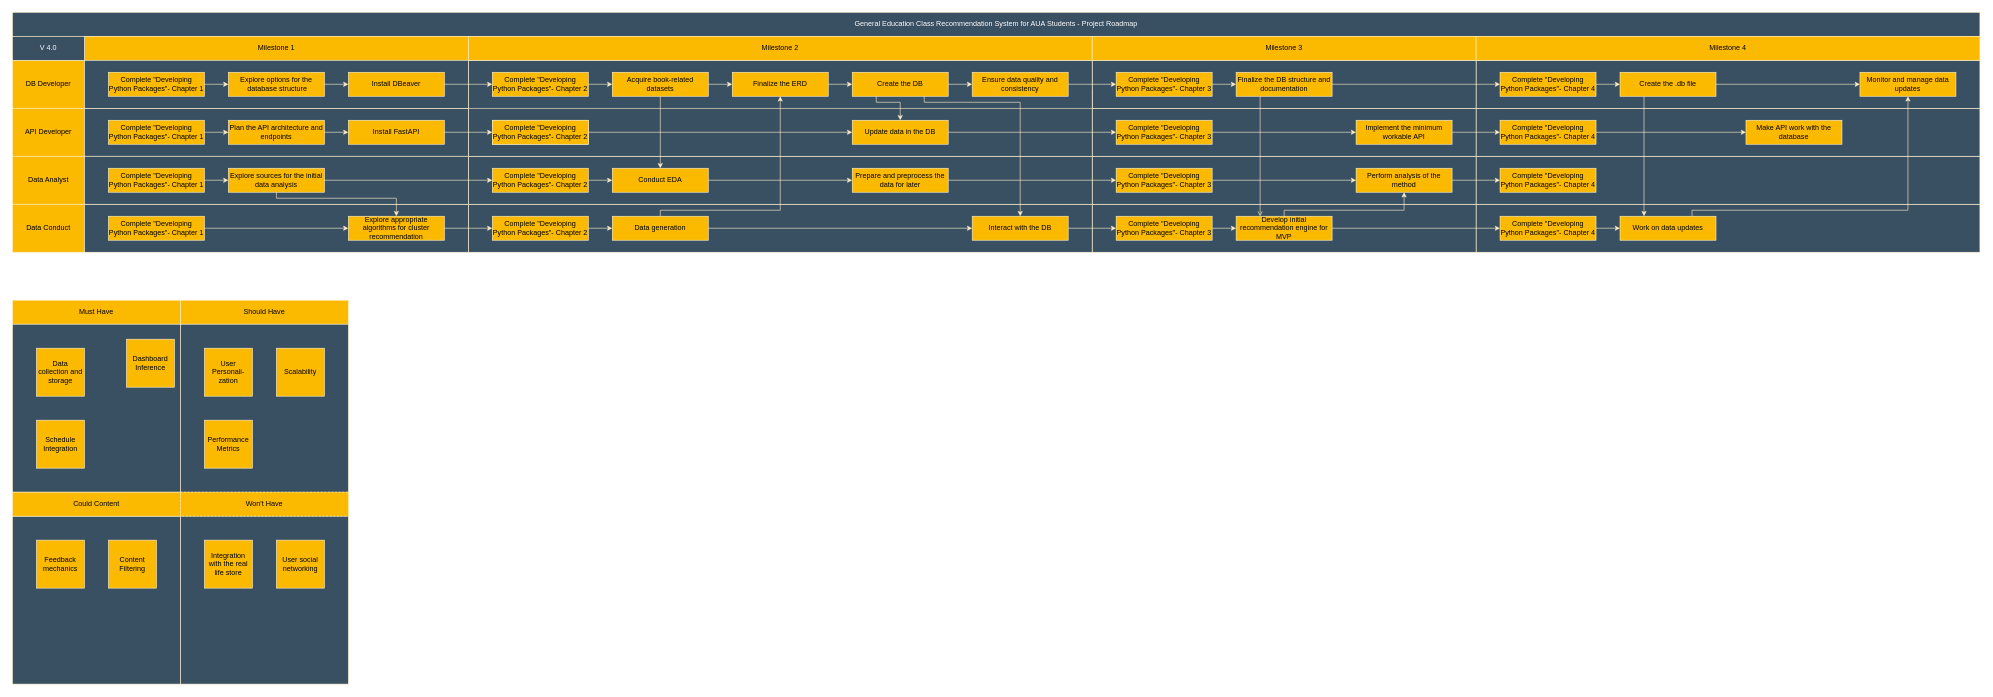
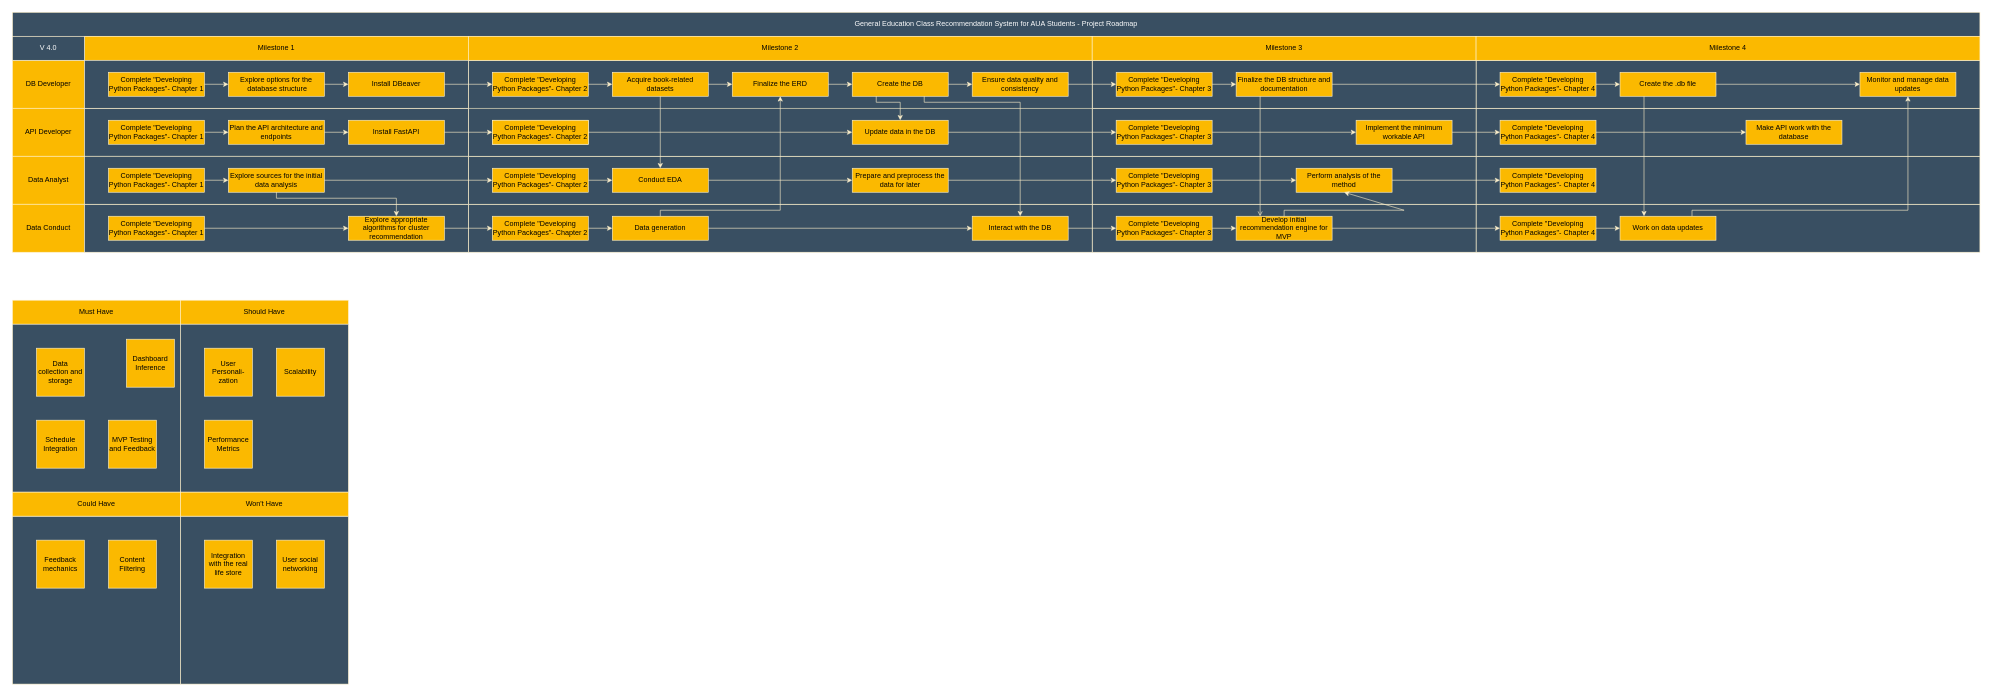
node "Perform analysis of the method": moved (1404, 180) -> (1344, 180)
node "MVP Testing and Feedback": added
node "Could Content": label "Could Content" -> "Could Have"
node "Won't Have": style dashed -> solid
